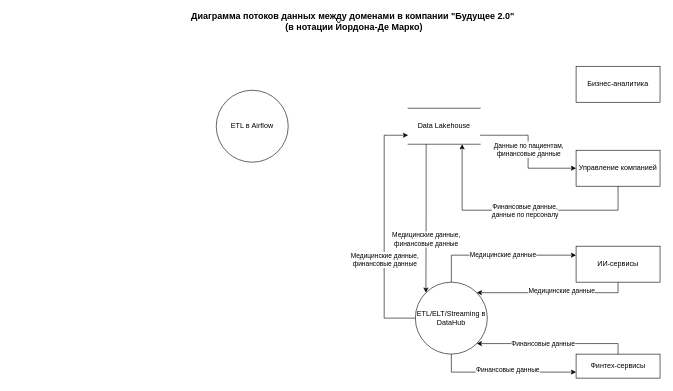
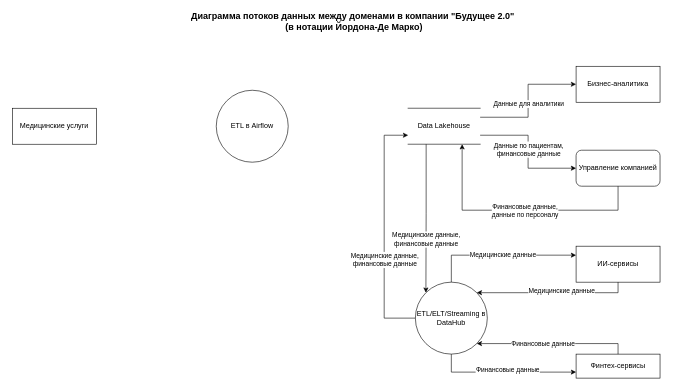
edge "Data Lakehouse" -> "Бизнес-аналитика": added, label "Данные для аналитики"
node "Медицинские услуги": added
node "Управление компанией": shape rectangle -> rounded rectangle
